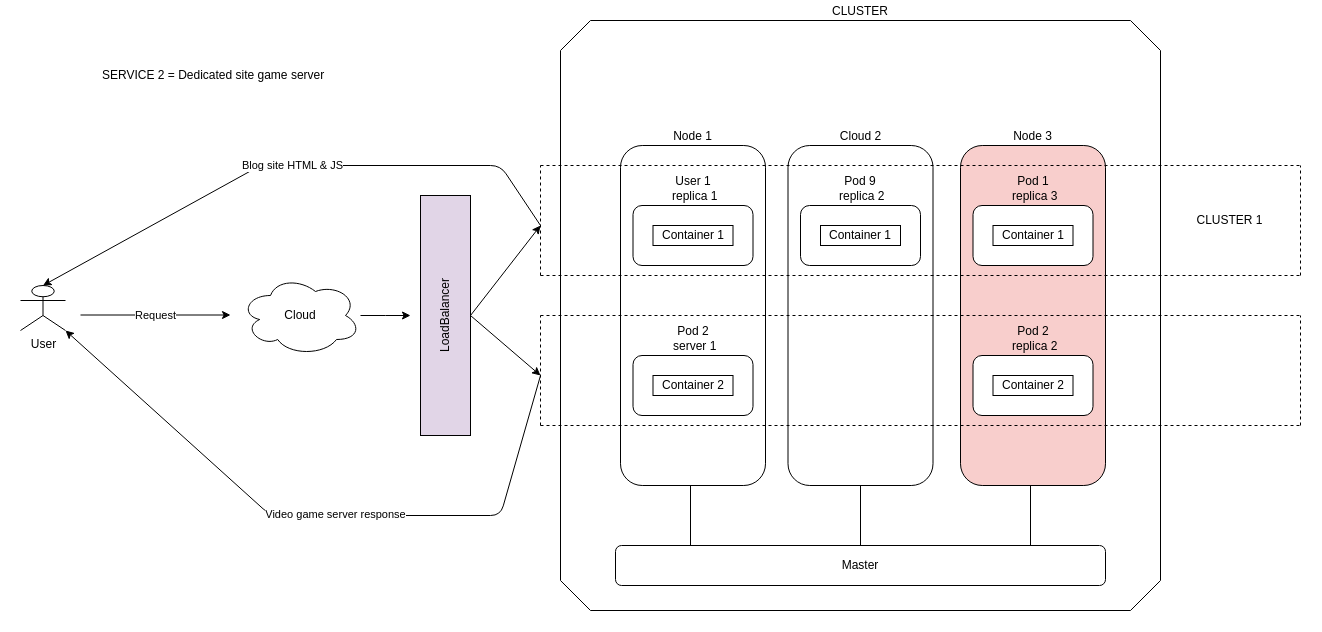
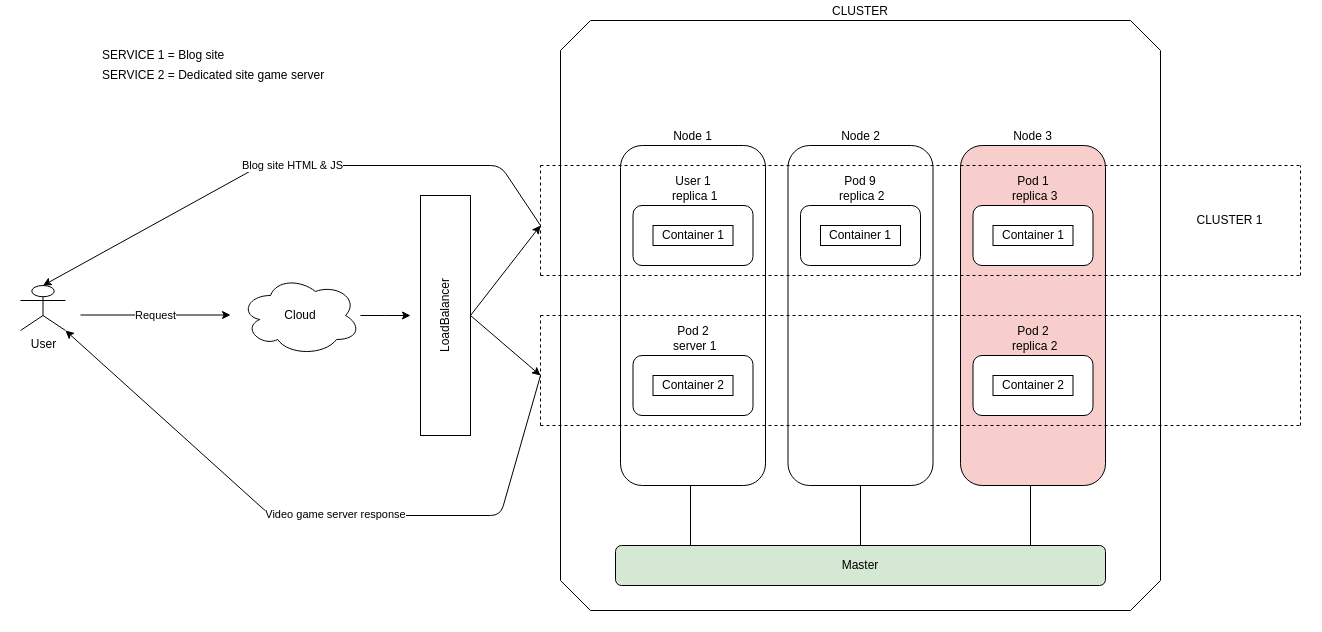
node "SERVICE 1 = Blog site": added
node "Cloud 2": label "Cloud 2" -> "Node 2"
node "LoadBalancer": fillcolor #e1d5e7 -> #ffffff
node "Master": fillcolor #ffffff -> #d5e8d4
